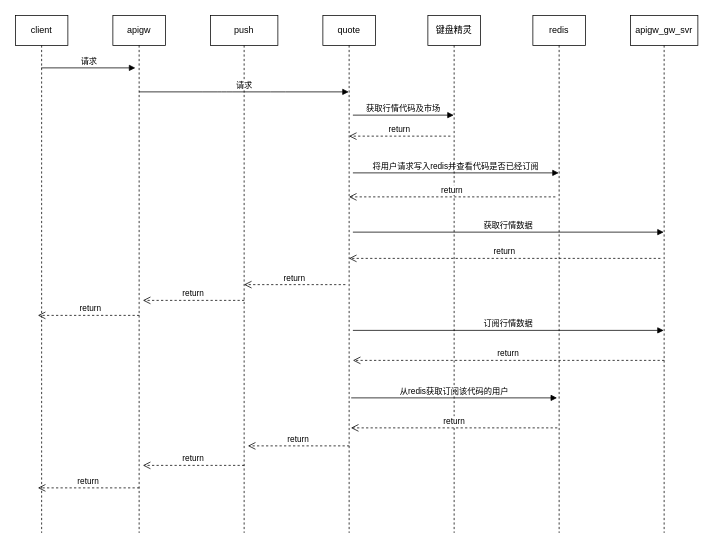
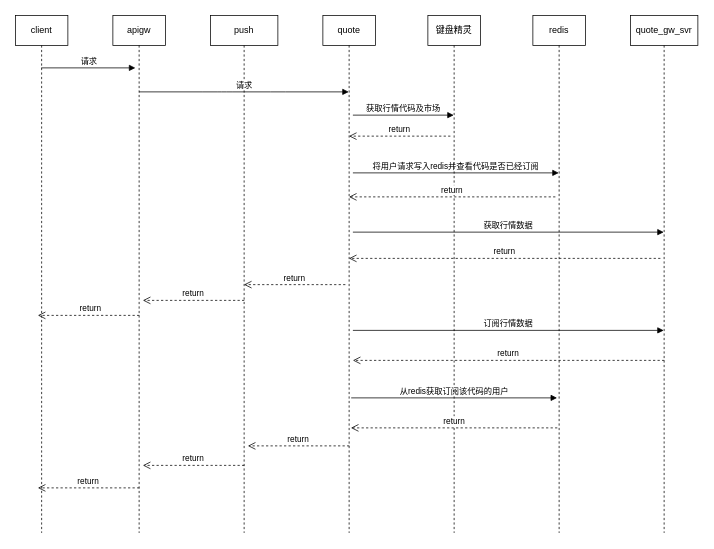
node "apigw_gw_svr": label "apigw_gw_svr" -> "quote_gw_svr"
